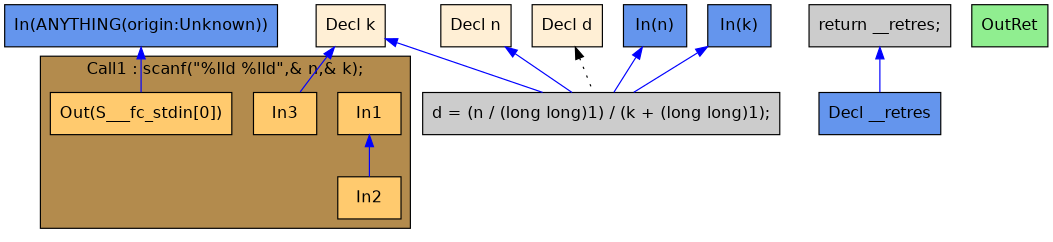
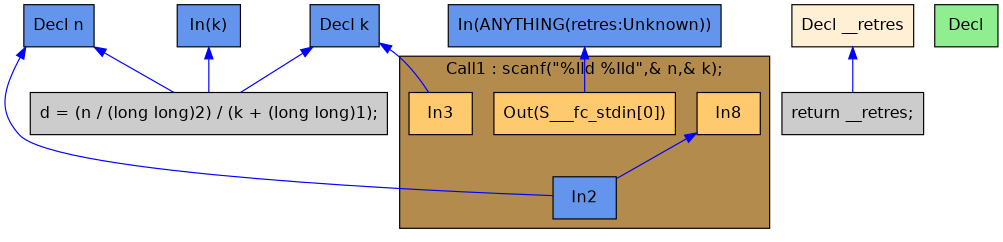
node "In(ANYTHING(origin:Unknown))": label "In(ANYTHING(origin:Unknown))" -> "In(ANYTHING(retres:Unknown))"
node "Decl k": fillcolor #ffefd5 -> #6495ed
node "Decl n": fillcolor #ffefd5 -> #6495ed
node "Decl d": removed
node "In(n)": removed
node "OutRet": label "OutRet" -> "Decl"
edge "Decl __retres" -> "return __retres;": reversed
node "In1": label "In1" -> "In8"
node "d = (n / (long long)1) / (k + (long long)1);": label "d = (n / (long long)1) / (k + (long long)1);" -> "d = (n / (long long)2) / (k + (long long)1);"
node "Decl __retres": fillcolor #6495ed -> #ffefd5
edge "In2" -> "Decl n": added
node "In2": fillcolor #ffca6e -> #6495ed
